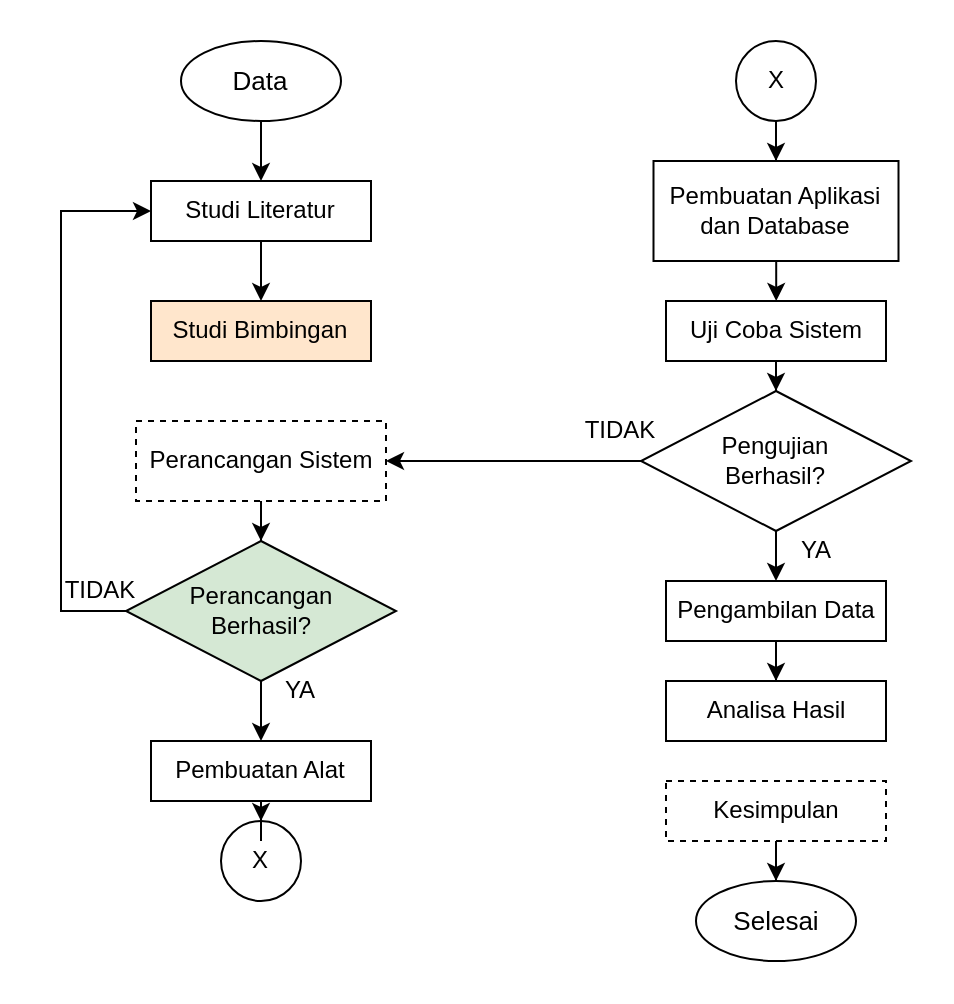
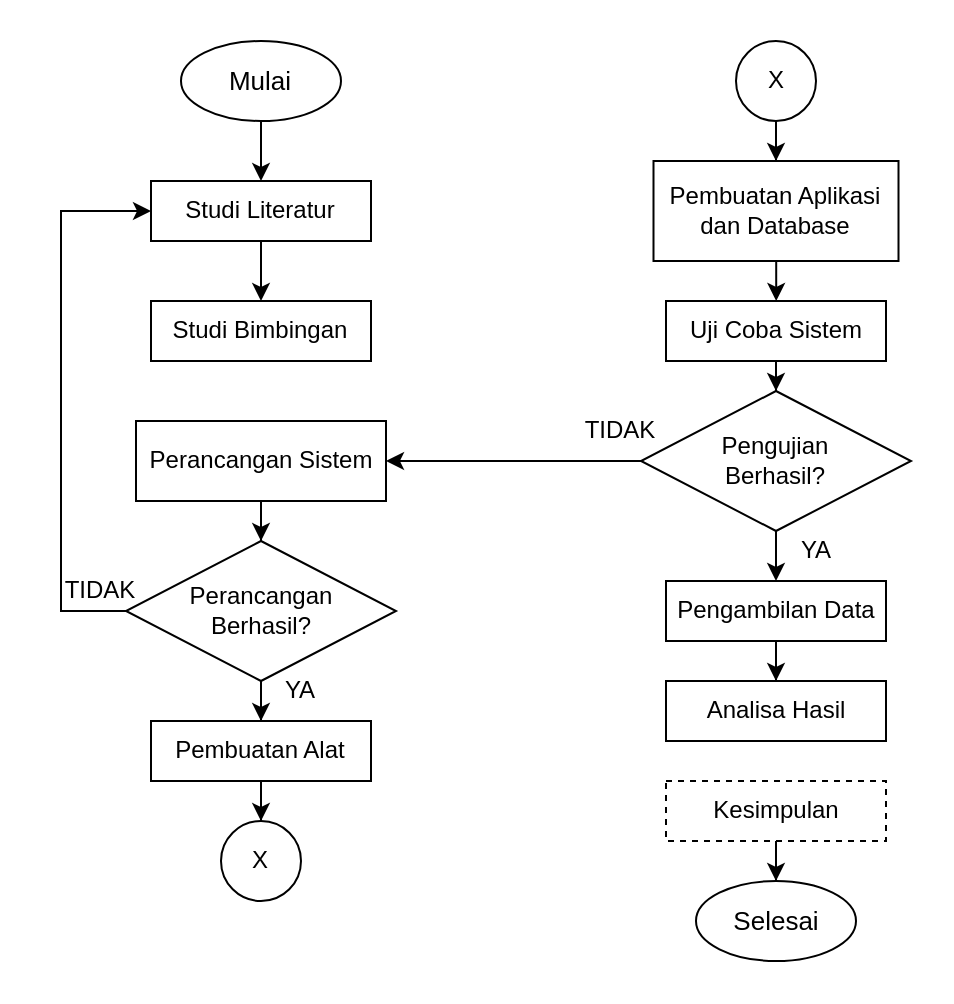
node "Data": label "Data" -> "Mulai"
node "Studi Bimbingan": fillcolor #ffe6cc -> #ffffff
node "Perancangan Sistem": style dashed -> solid
node "Perancangan Berhasil?": fillcolor #d5e8d4 -> #ffffff
node "Pembuatan Alat": moved (261, 771) -> (261, 751)
